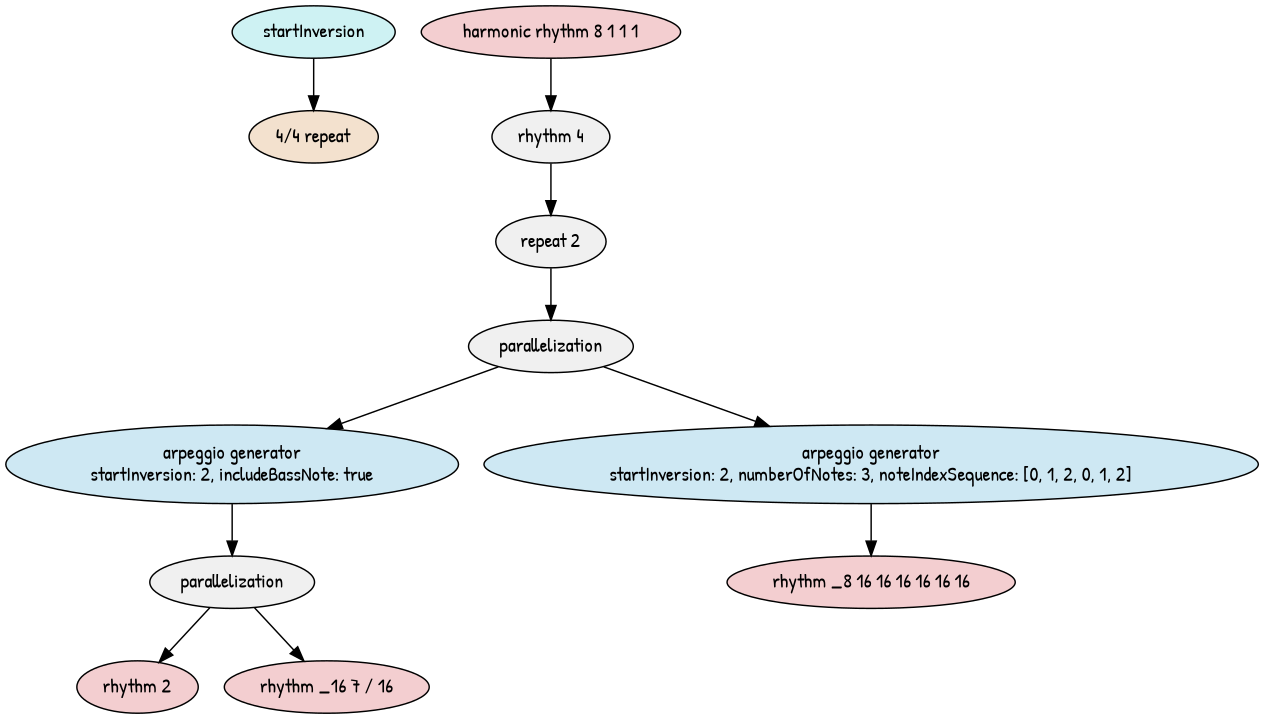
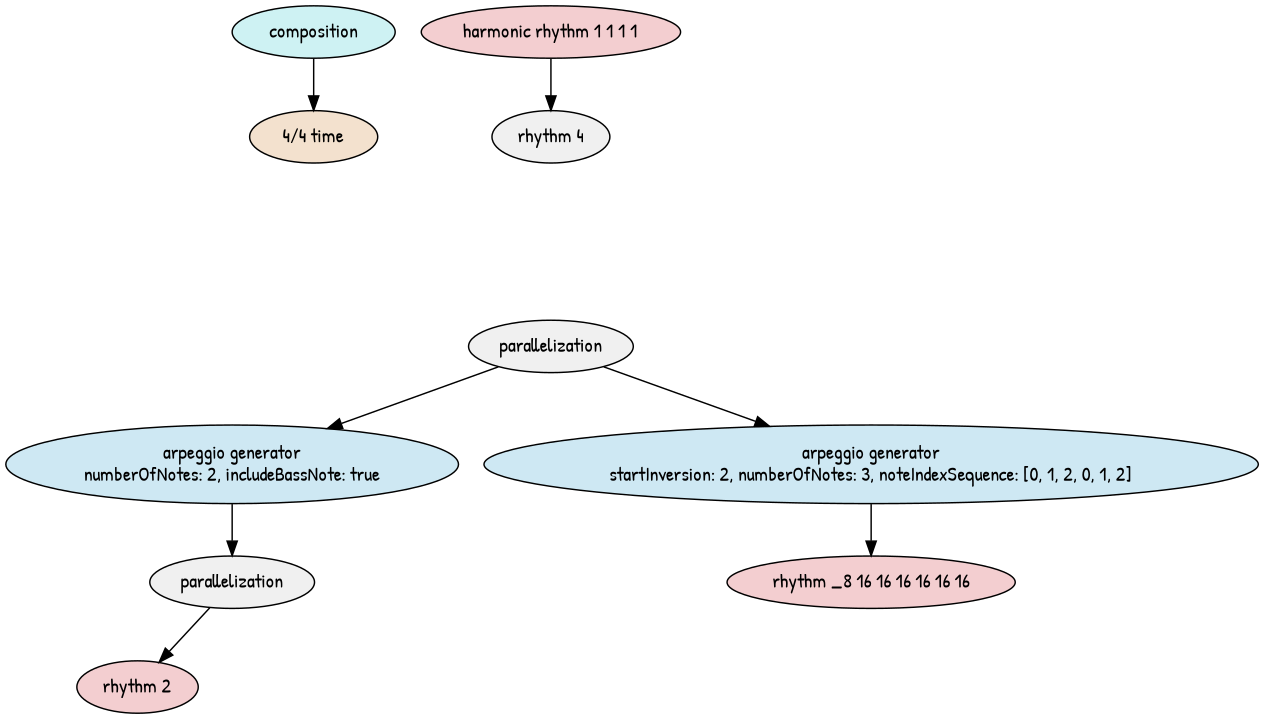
node "startInversion": label "startInversion" -> "composition"
node "harmonic rhythm 8 1 1 1": label "harmonic rhythm 8 1 1 1" -> "harmonic rhythm 1 1 1 1"
node "4/4 repeat": label "4/4 repeat" -> "4/4 time"
node "repeat 2": removed
node "arpeggio generator startInversion: 2, includeBassNote: true": label "arpeggio generator startInversion: 2, includeBassNote: true" -> "arpeggio generator numberOfNotes: 2, includeBassNote: true"
node "rhythm _16 7 / 16": removed
